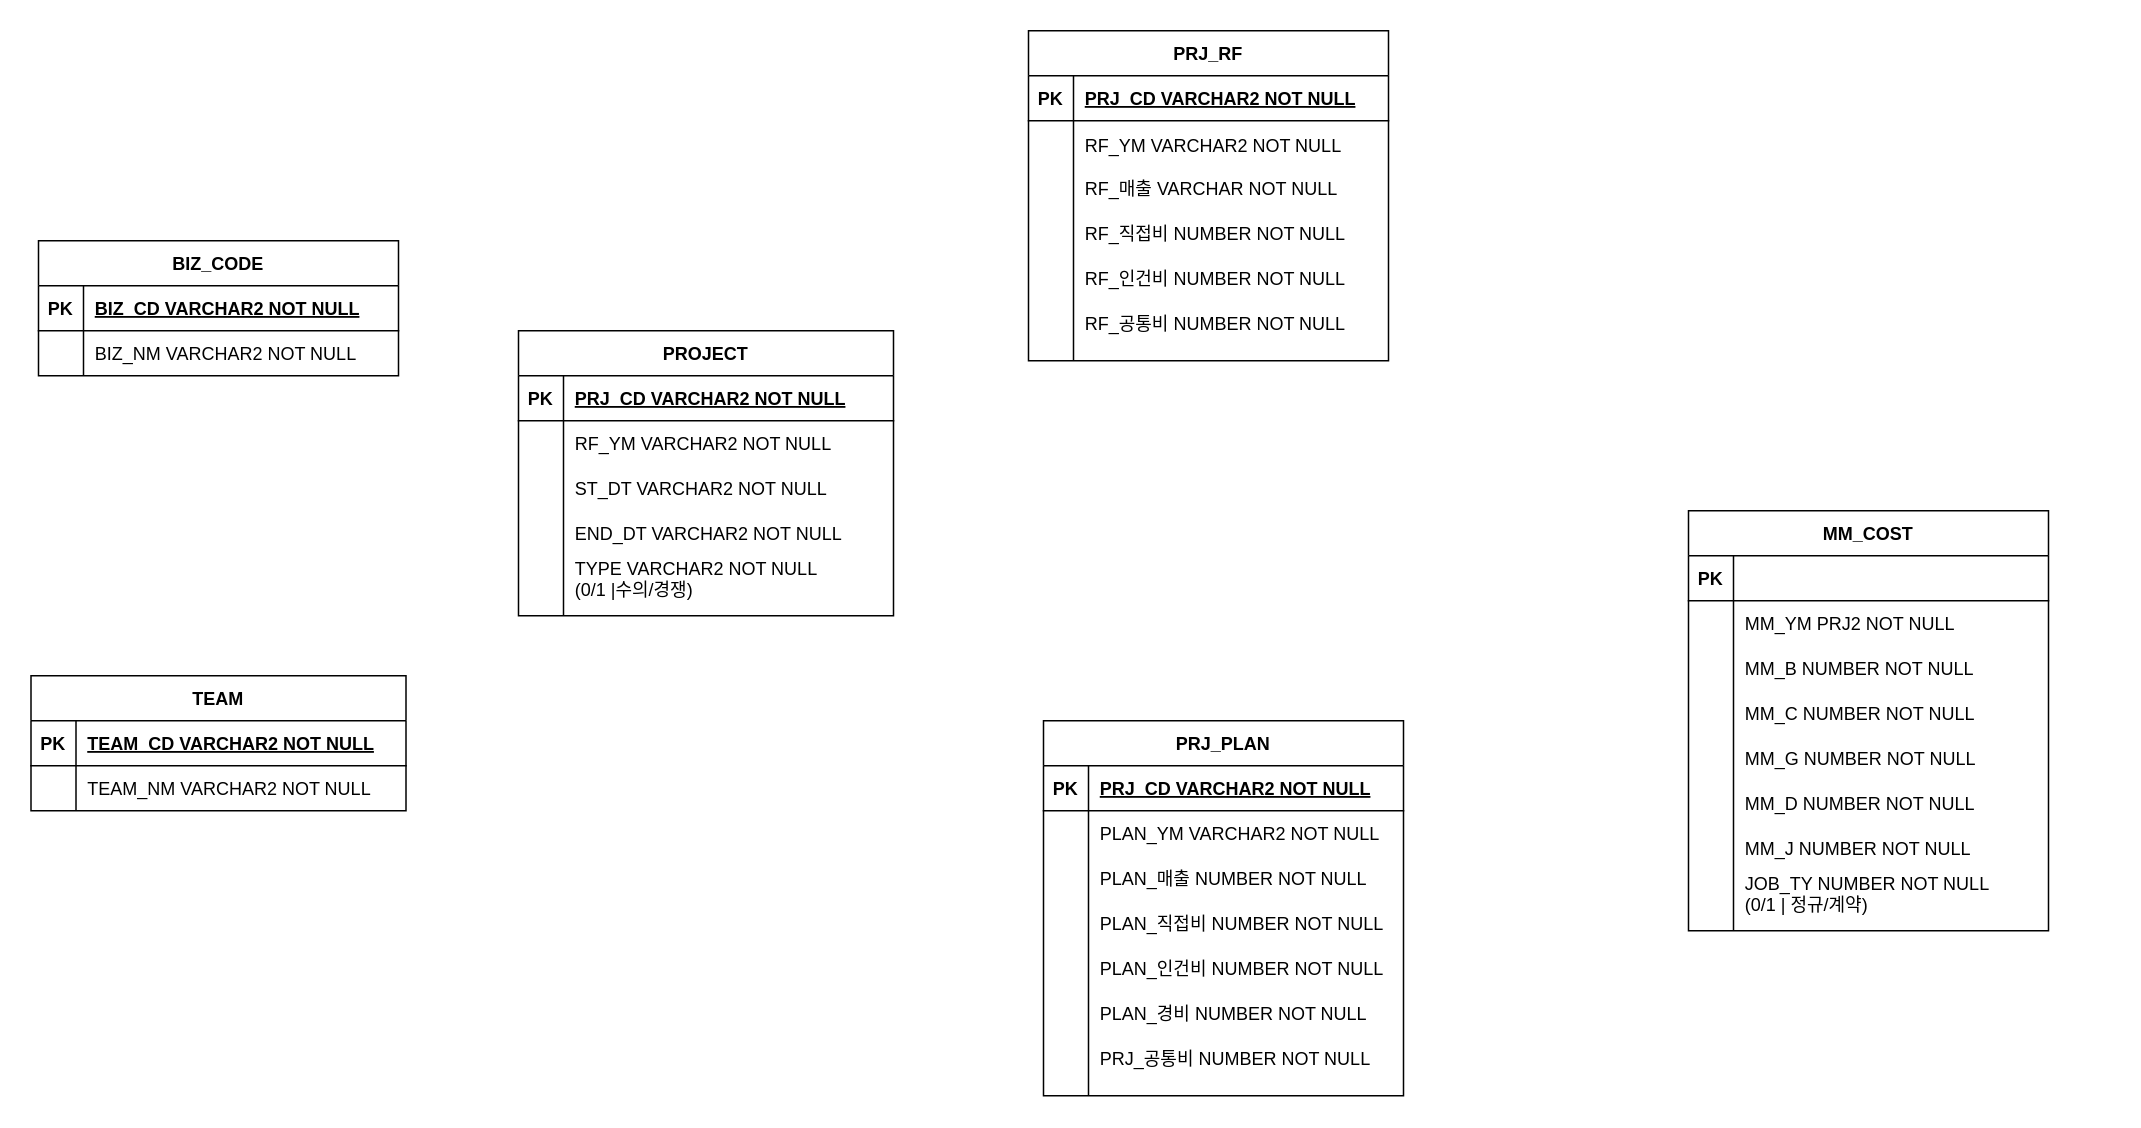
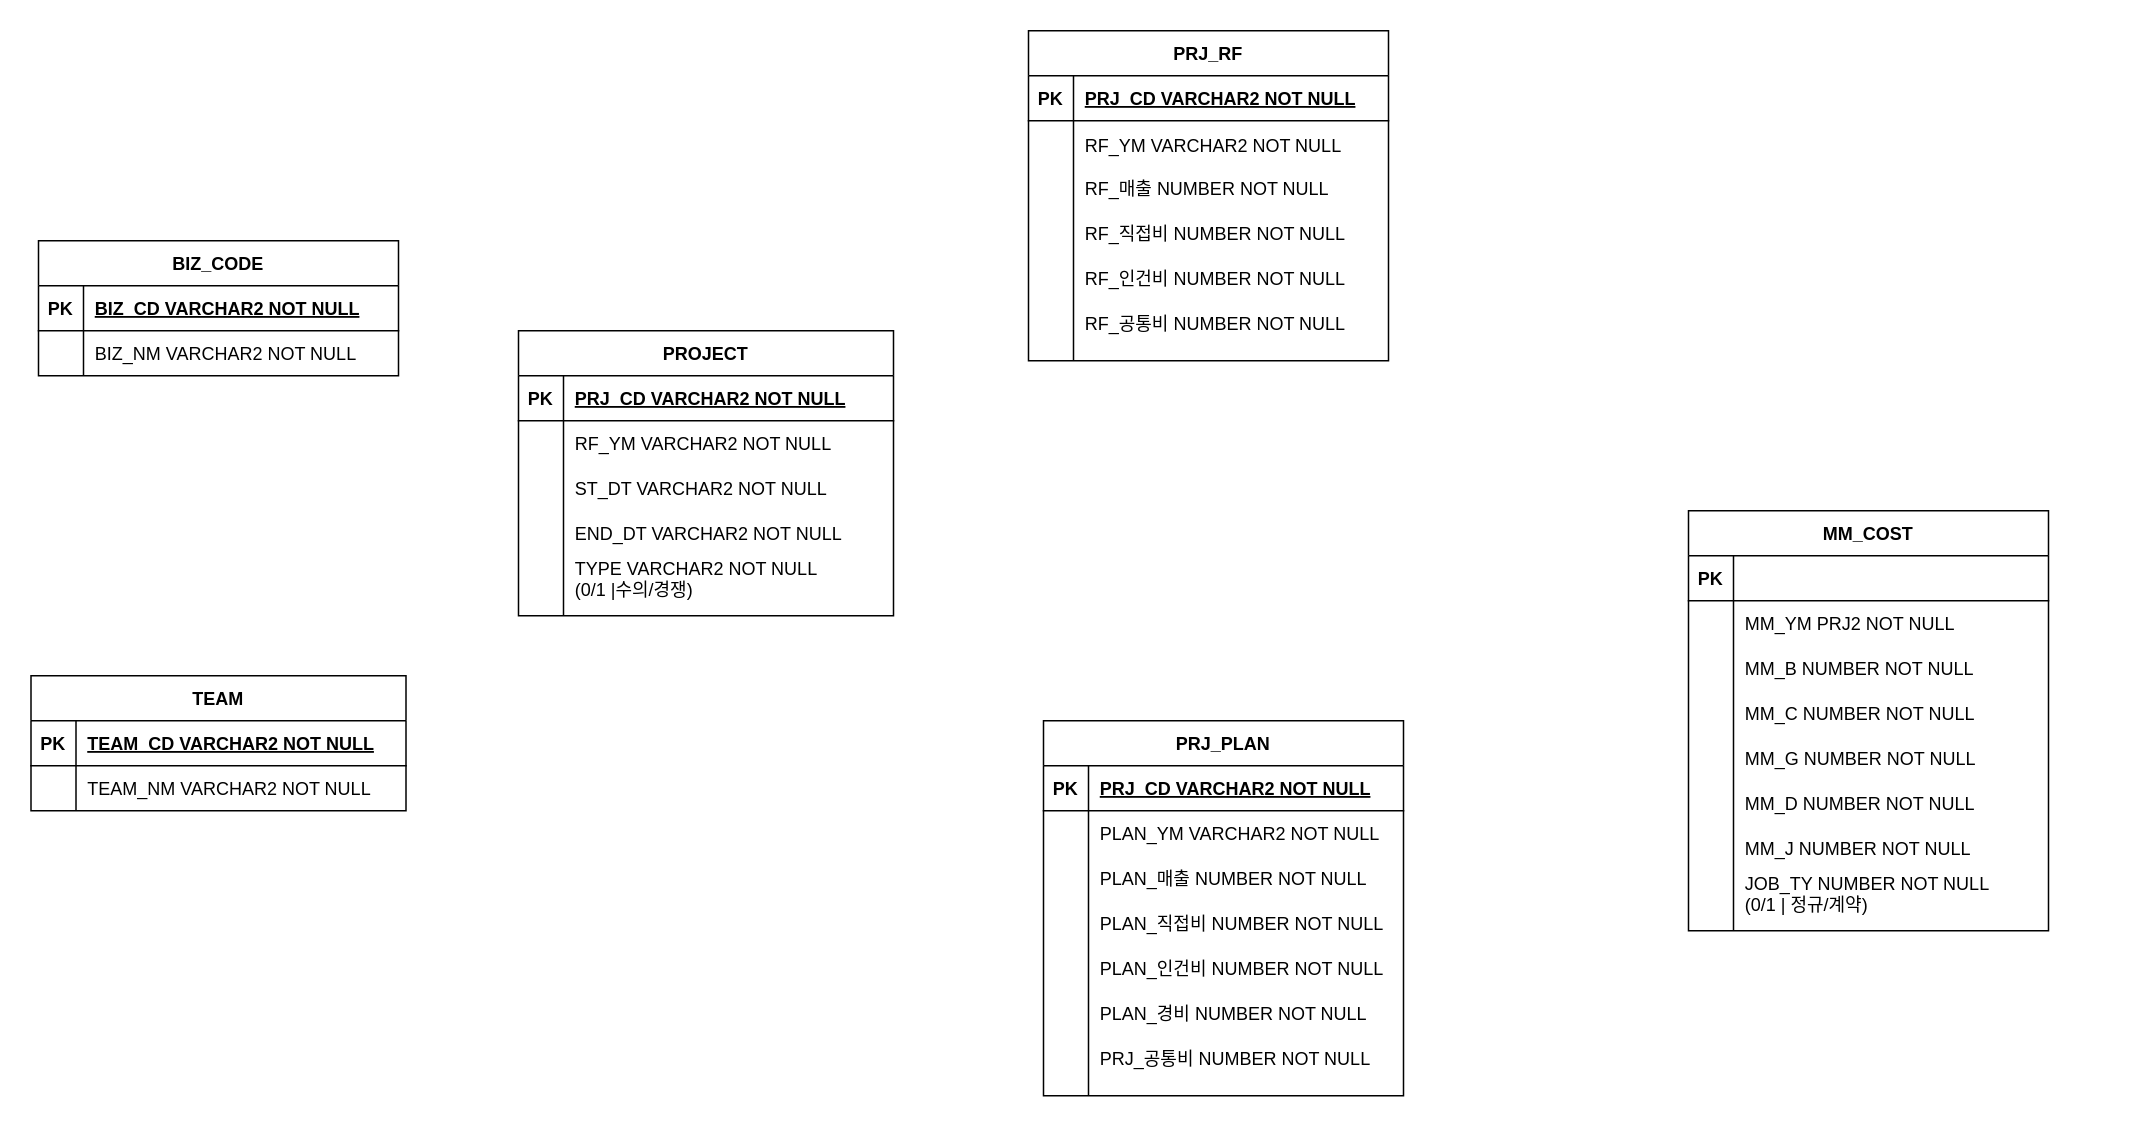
node "RF_매출 VARCHAR NOT NULL": label "RF_매출 VARCHAR NOT NULL" -> "RF_매출 NUMBER NOT NULL"
